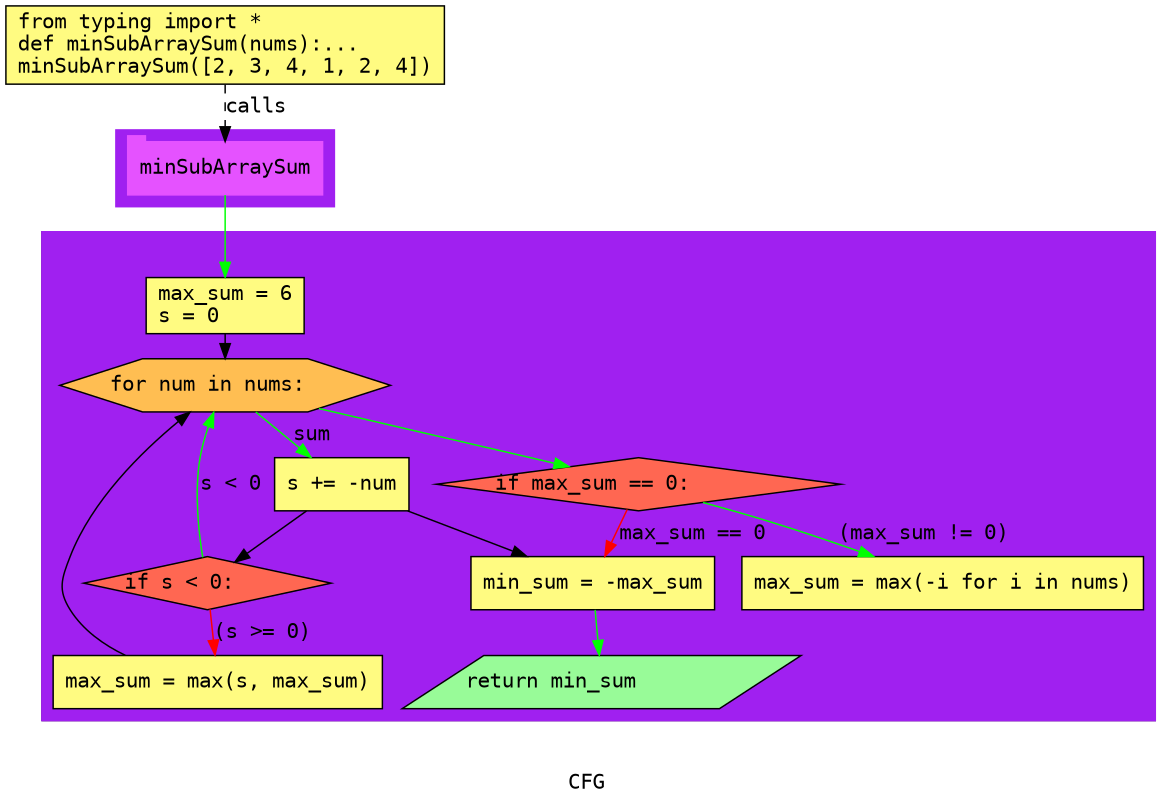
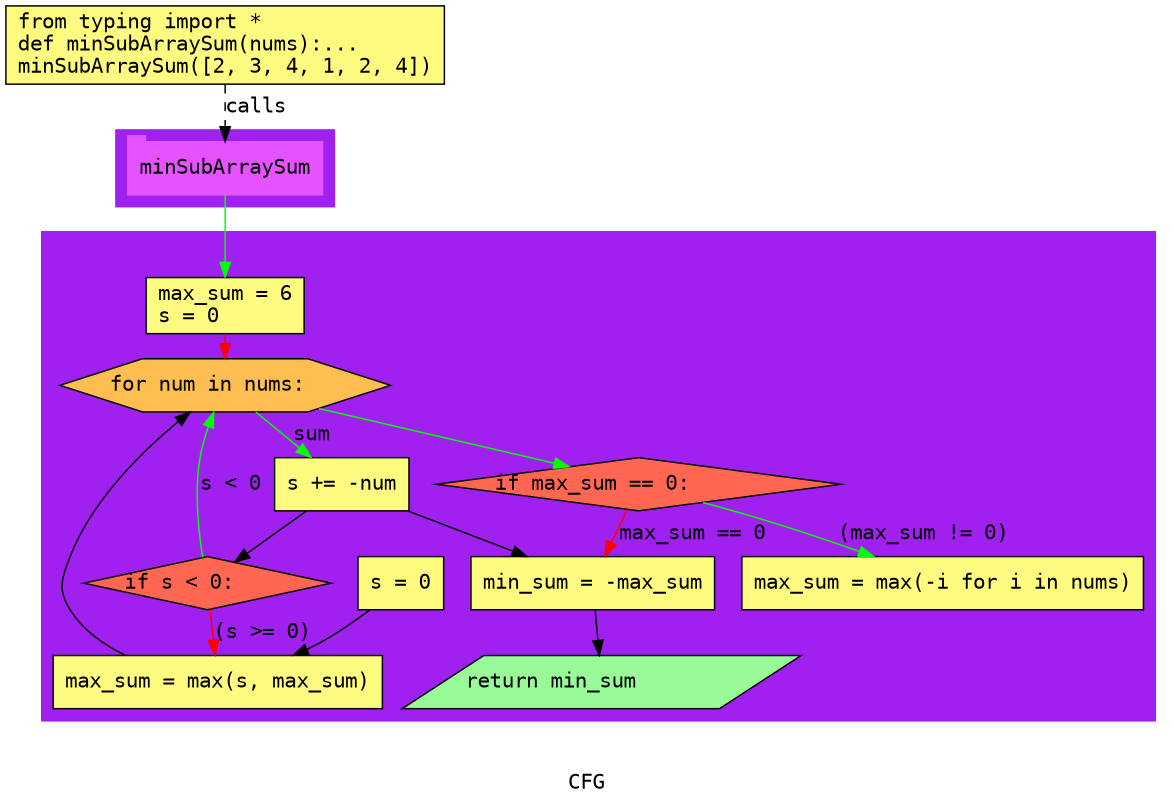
edge "max_sum = 6 s = 0" -> "for num in nums:": color black -> red
node "s = 0": added
edge "min_sum = -max_sum" -> "return min_sum": color green -> black
